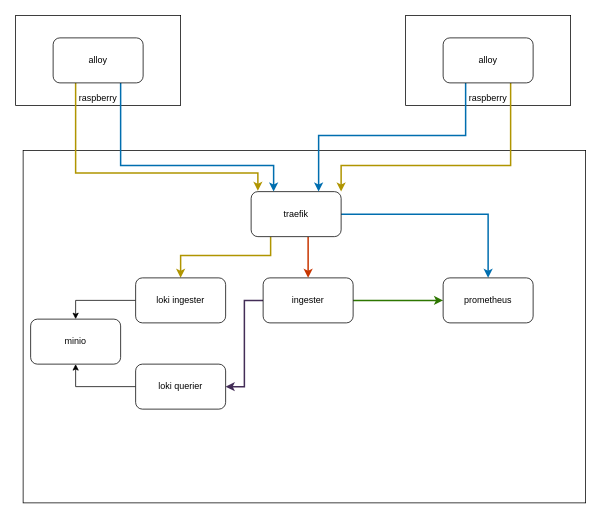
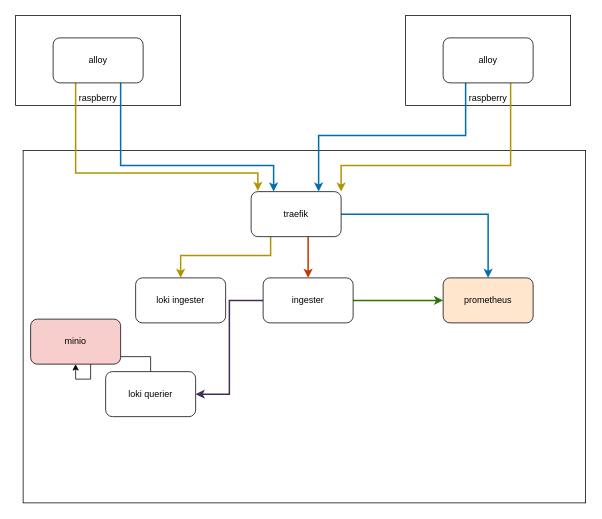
edge "loki ingester" -> "minio": removed
node "prometheus": fillcolor #ffffff -> #ffe6cc
node "minio": fillcolor #ffffff -> #f8cecc
node "loki querier": moved (180, 387) -> (150, 394)
